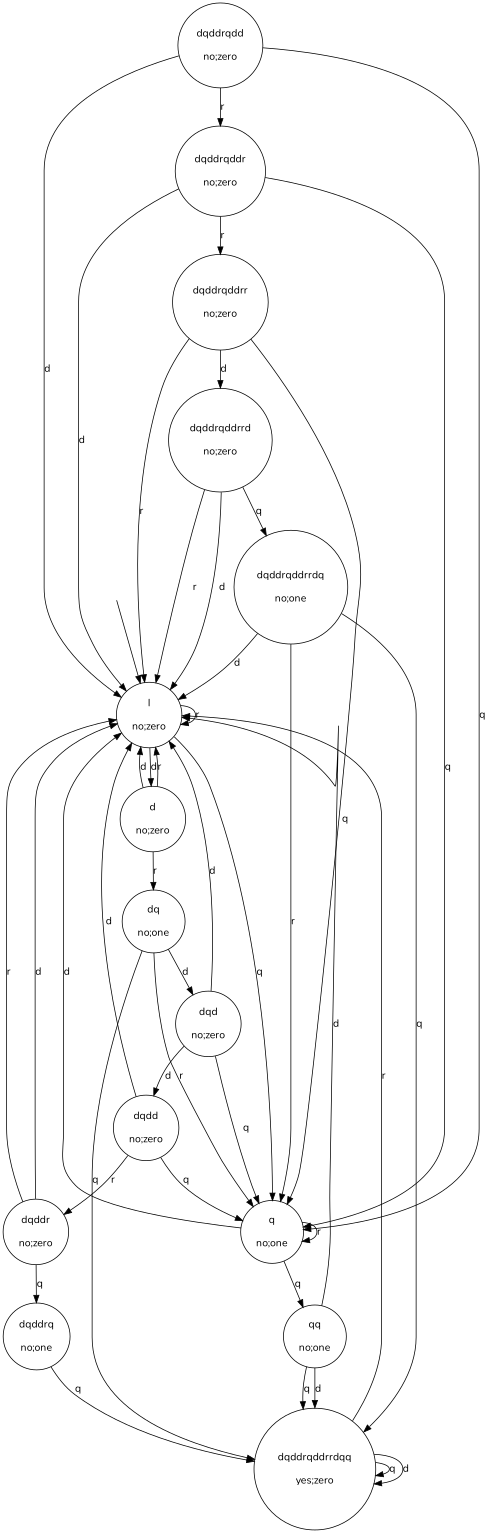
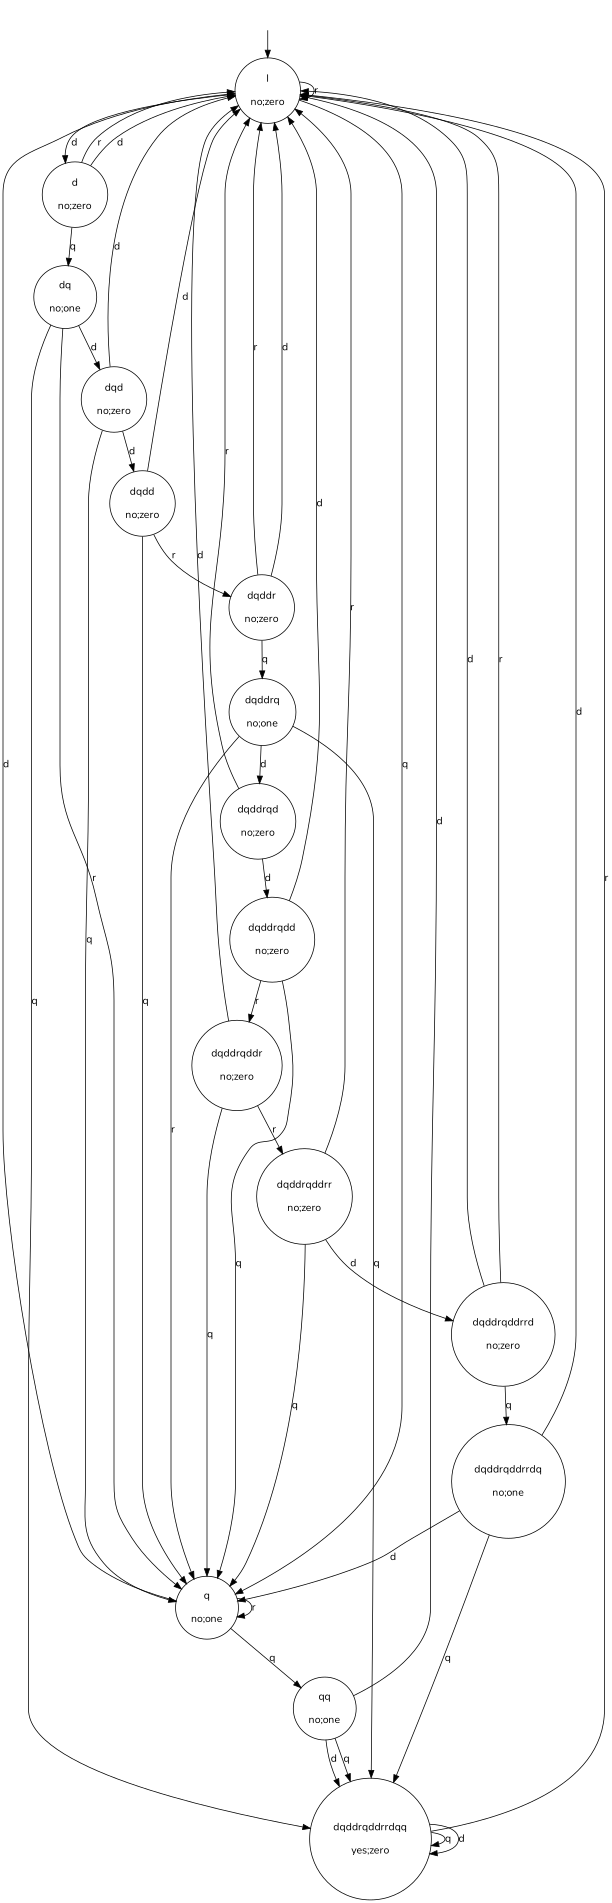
node "dqddrqd no;zero": added
edge "d no;zero" -> "dq no;one": label "r" -> "q"
edge "dqddrqddrrdq no;one" -> "q no;one": label "r" -> "d"
edge "dqddrq no;one" -> "q no;one": added, label "r"
